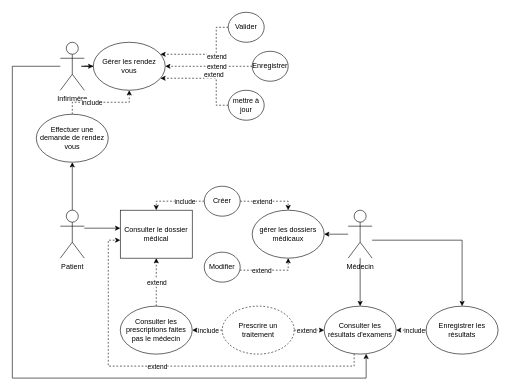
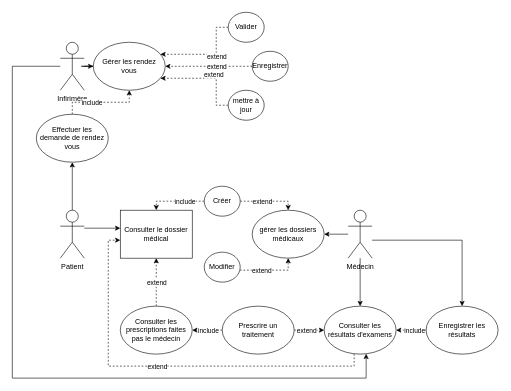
node "Effectuer une demande de rendez vous": label "Effectuer une demande de rendez vous" -> "Effectuer les demande de rendez vous"
node "Prescrire un traitement": style dashed -> solid
